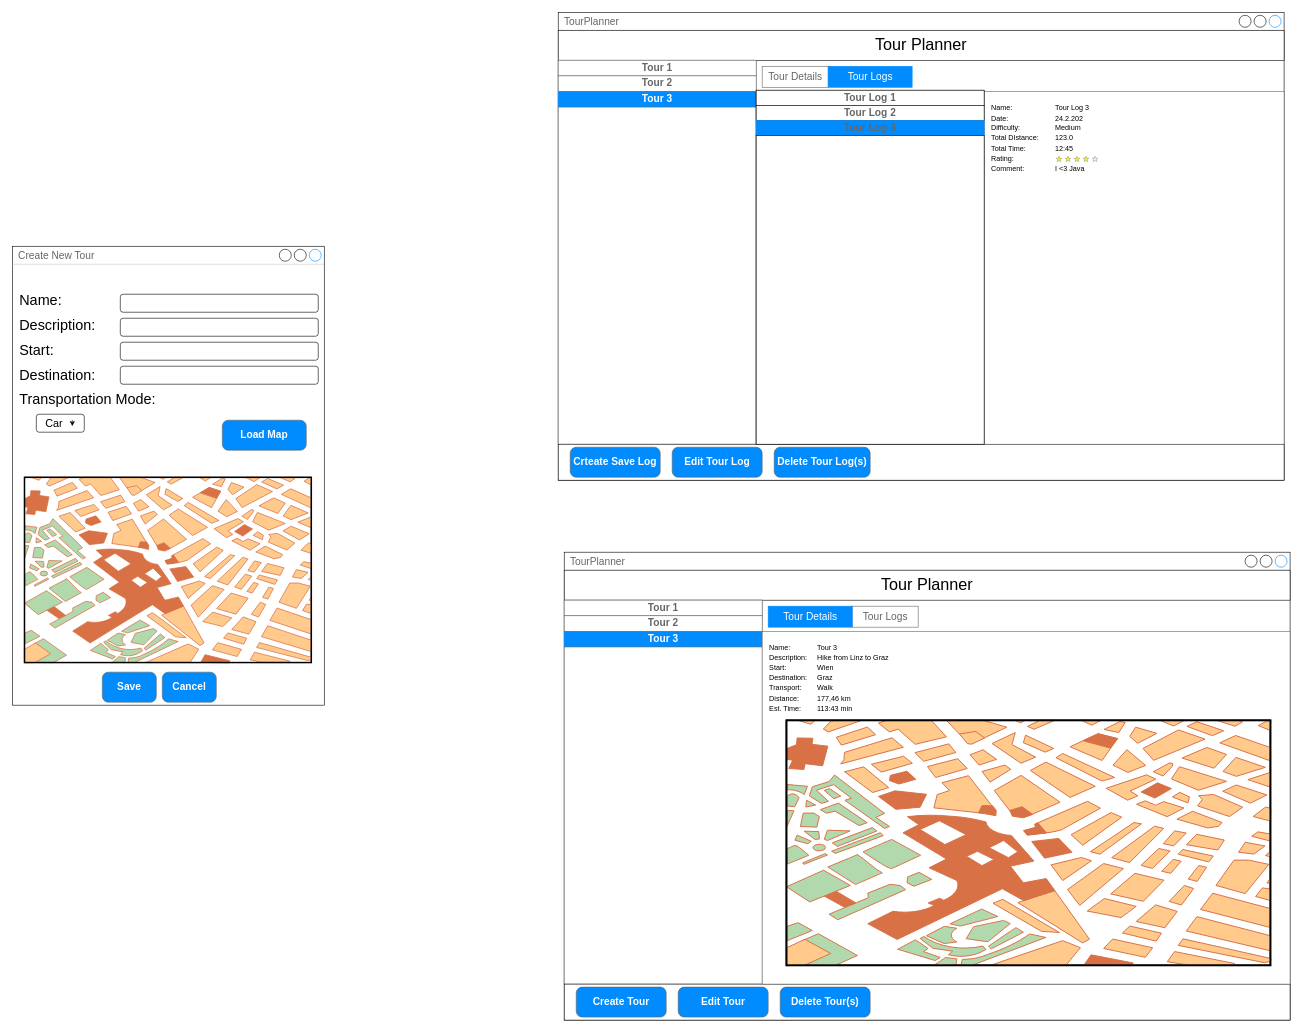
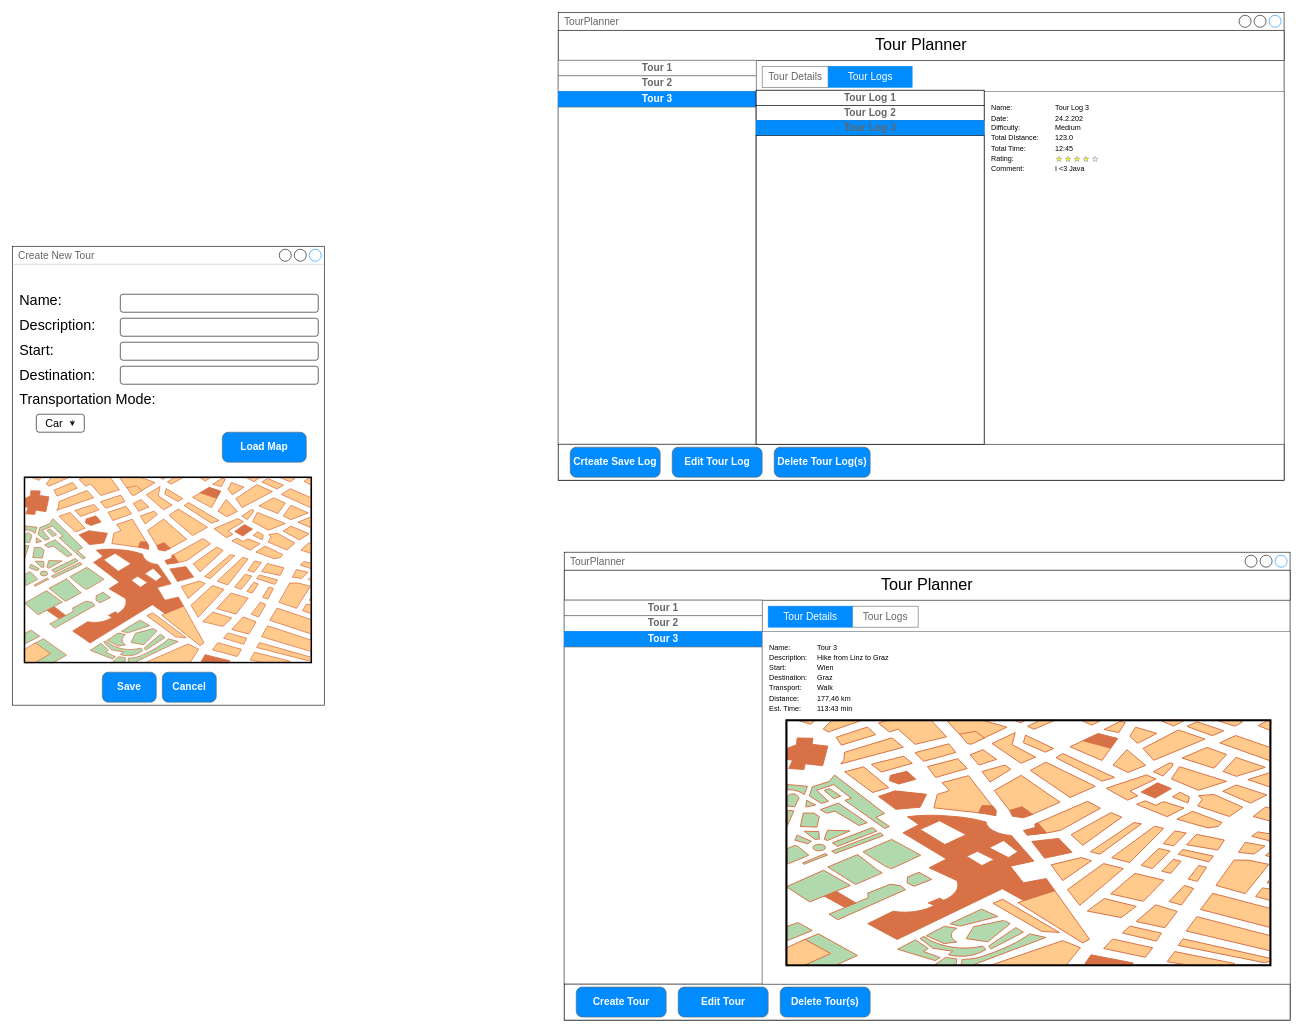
node "Load Map": moved (264, 435) -> (264, 447)
